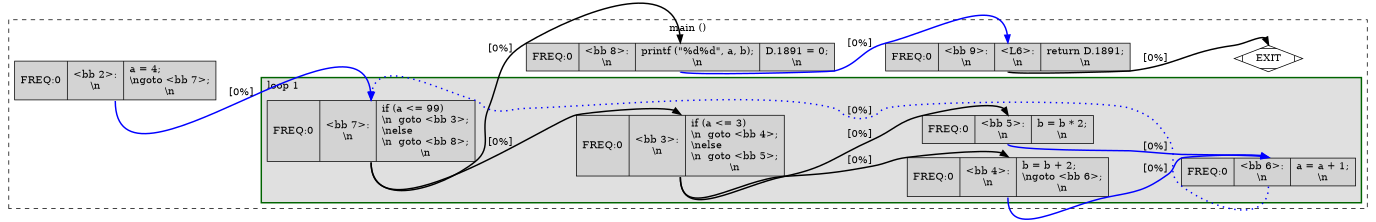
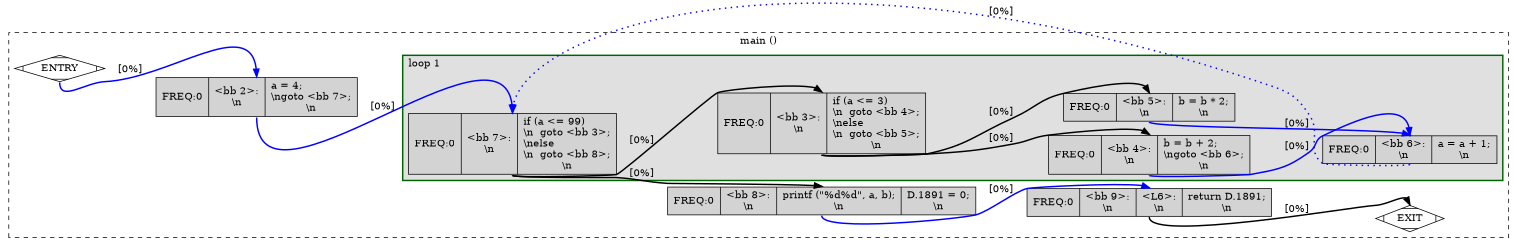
node "ENTRY": added
